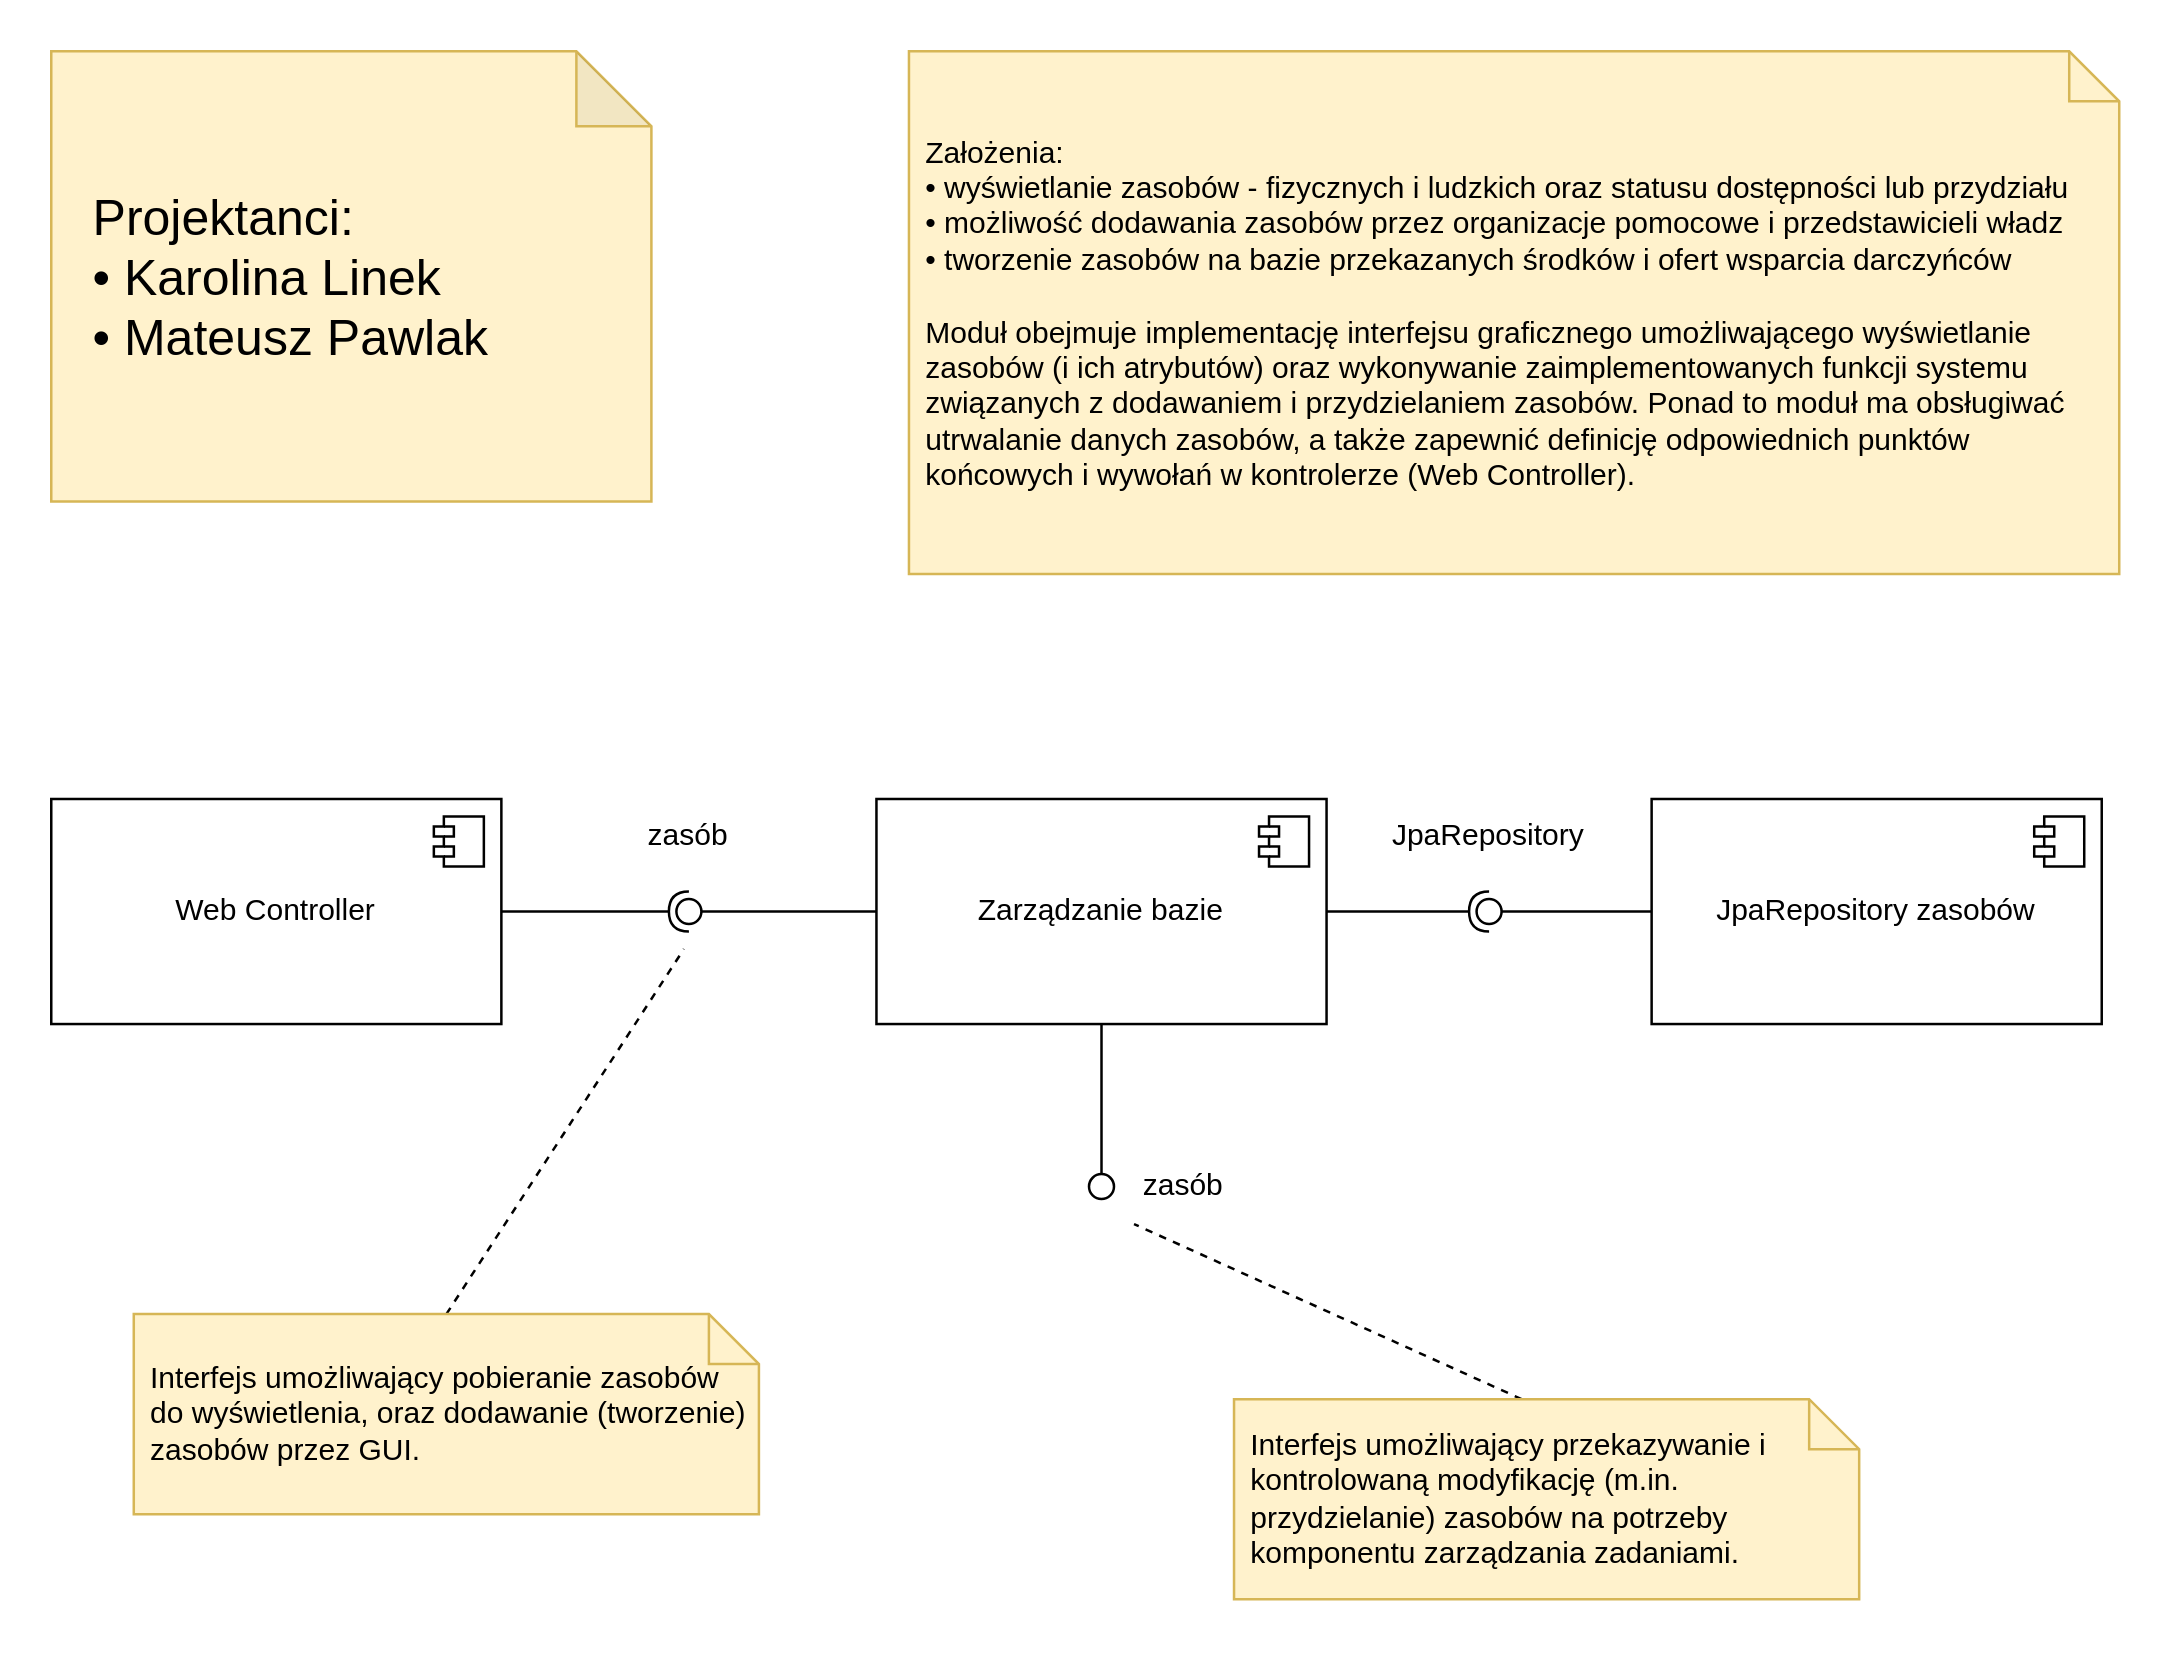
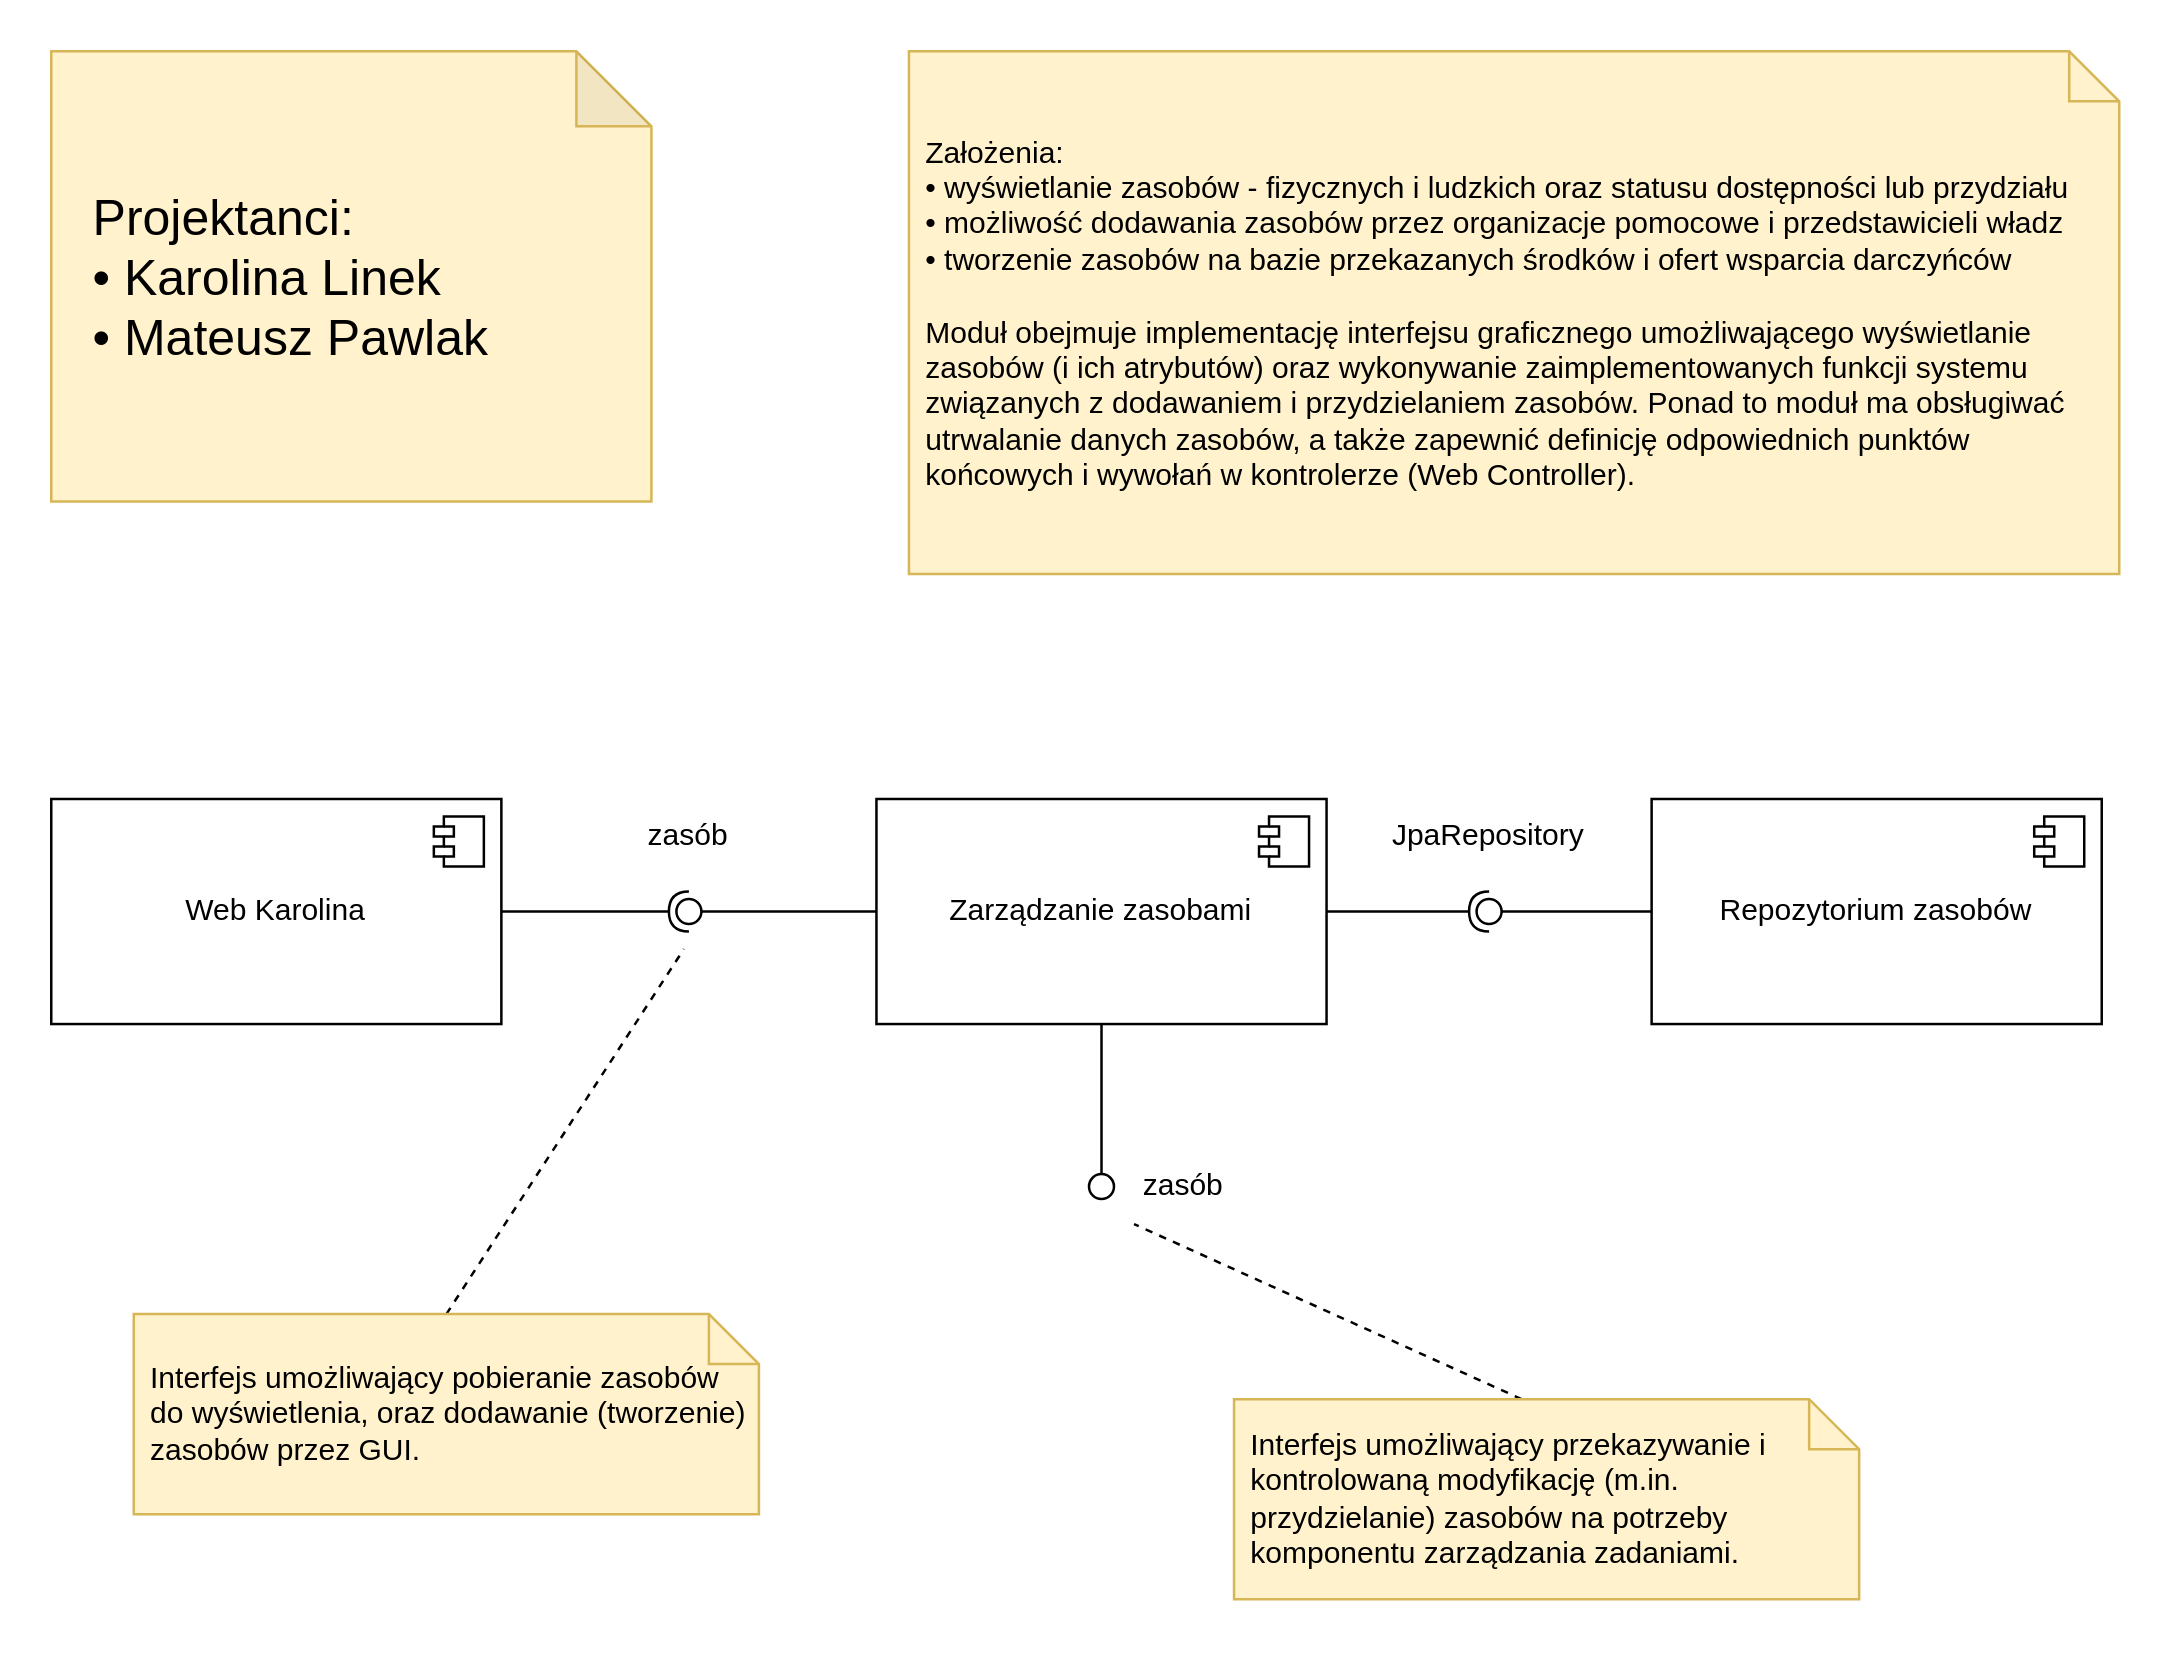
node "Web Controller": label "Web Controller" -> "Web Karolina"
node "Zarządzanie bazie": label "Zarządzanie bazie" -> "Zarządzanie zasobami"
node "JpaRepository zasobów": label "JpaRepository zasobów" -> "Repozytorium zasobów"
